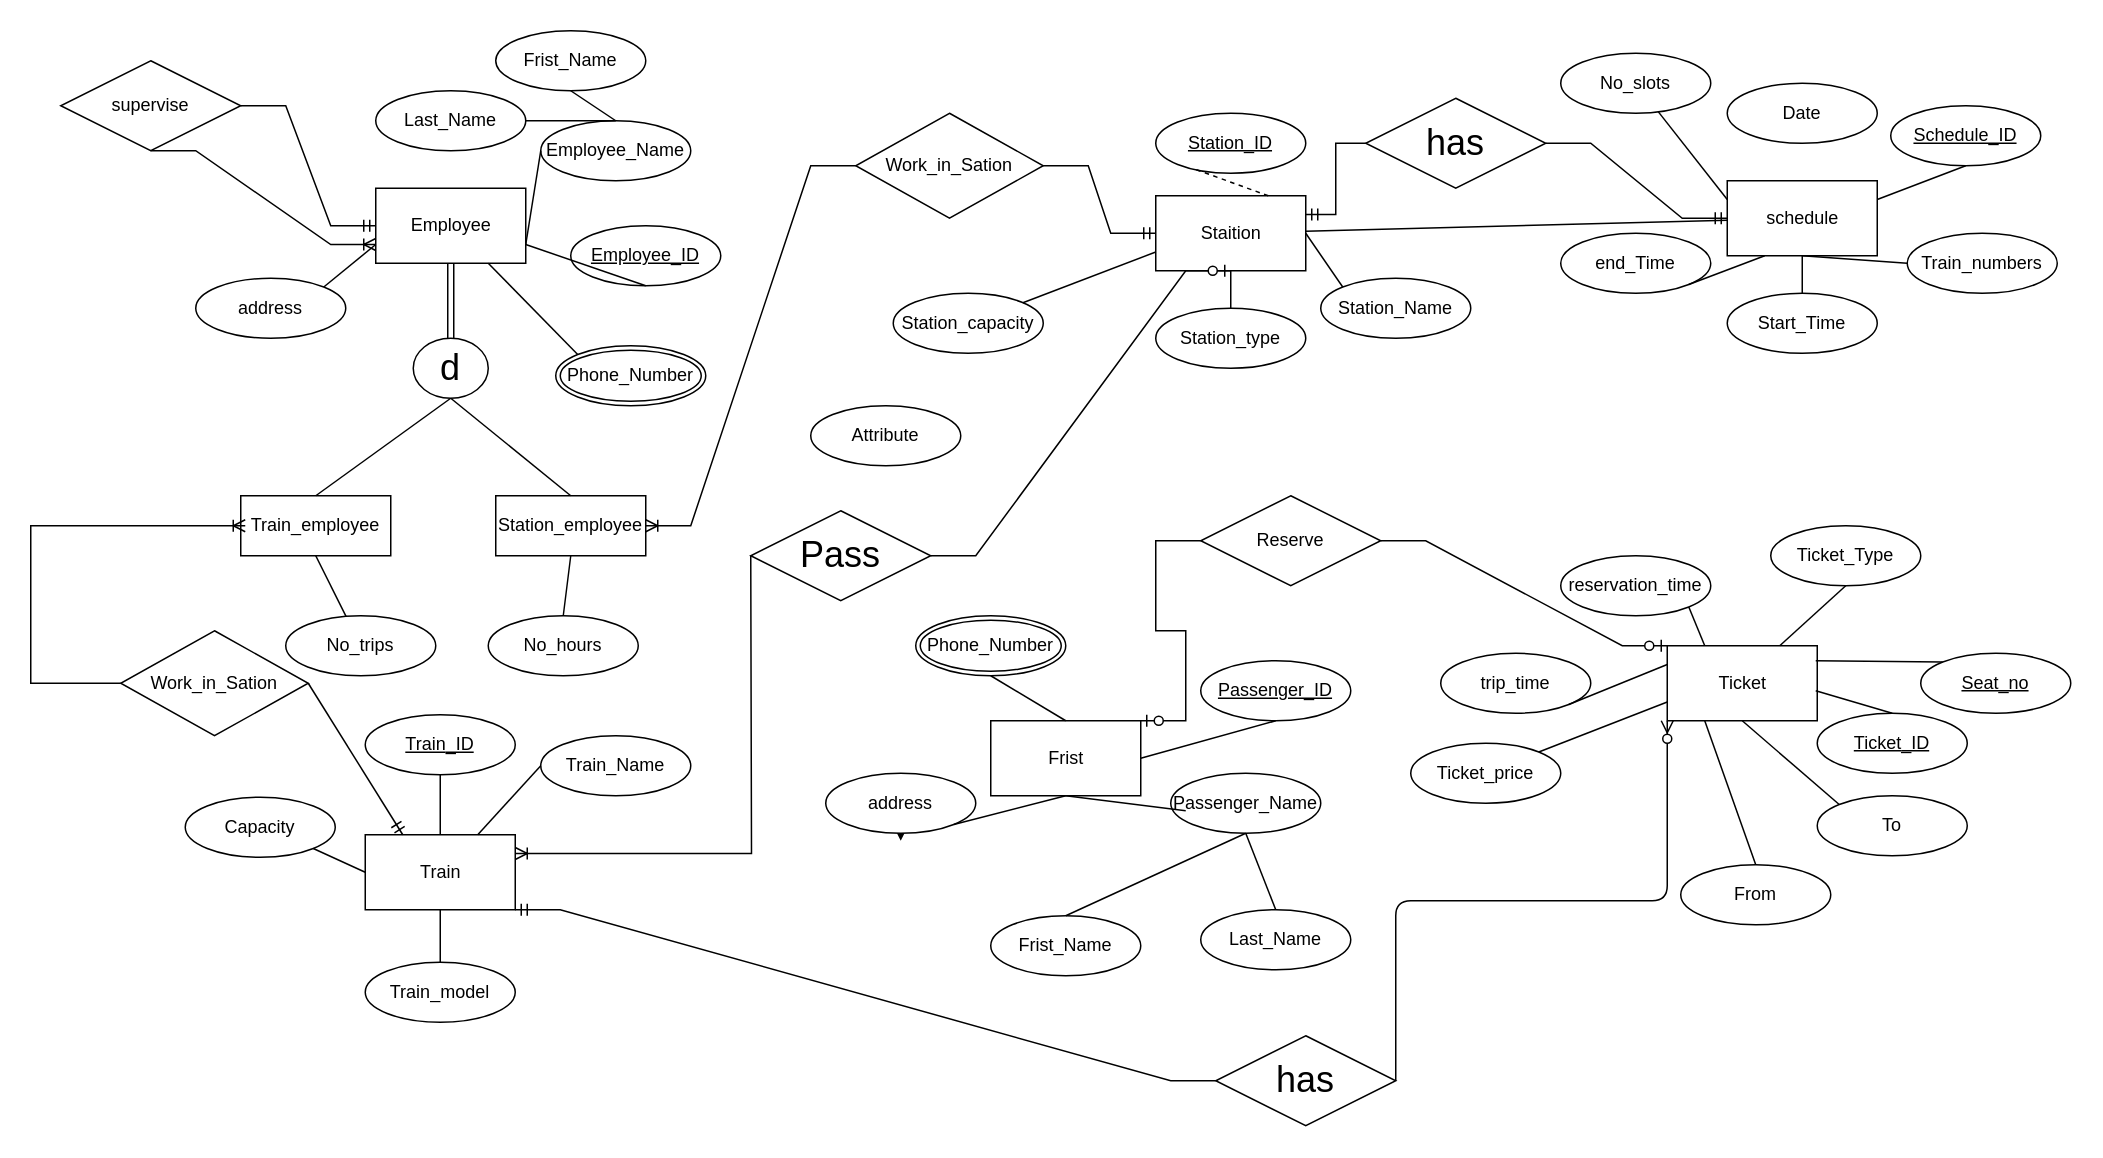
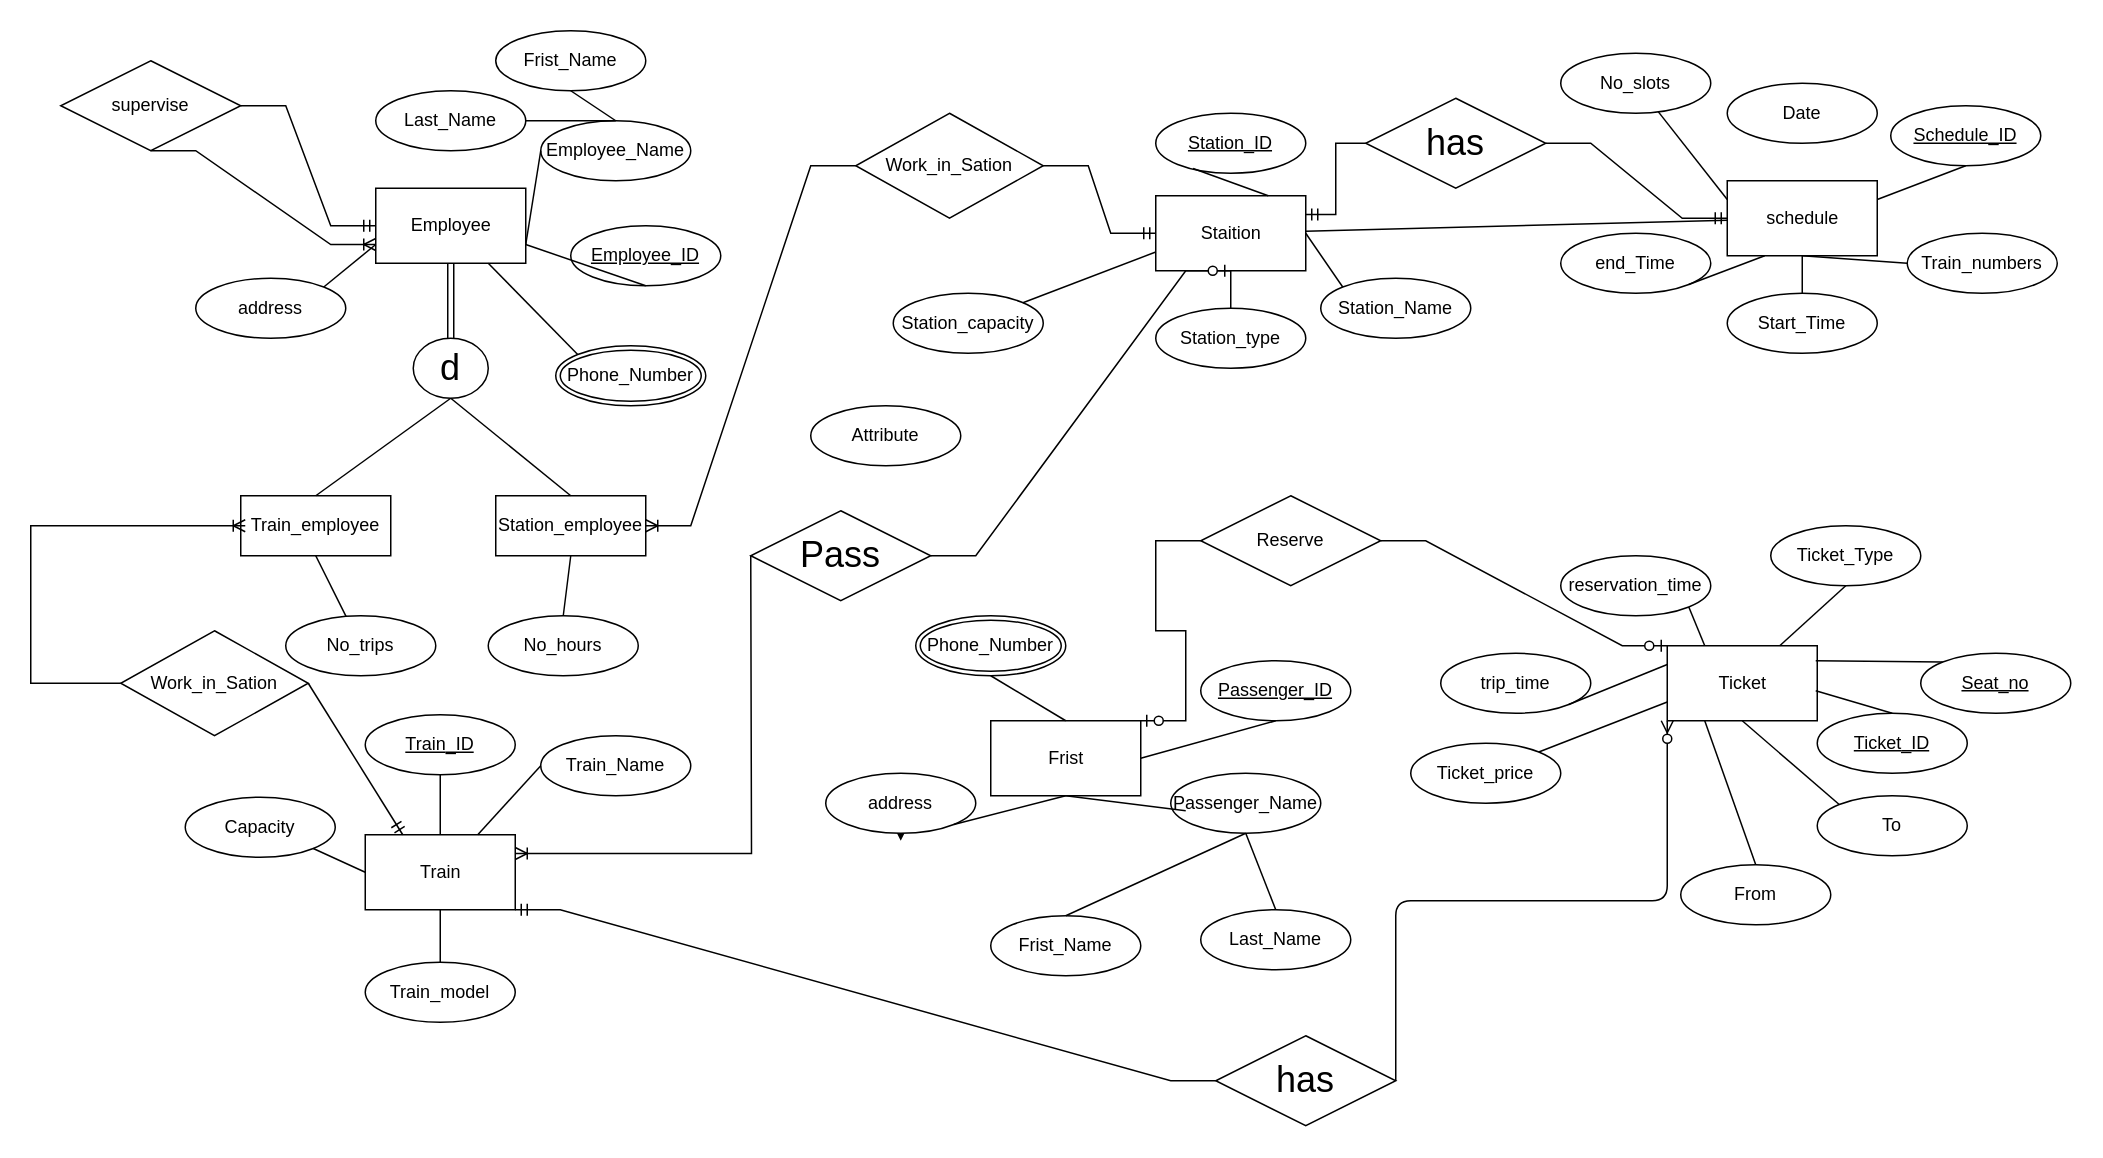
edge "Station_ID" -- "Staition": style dashed -> solid
